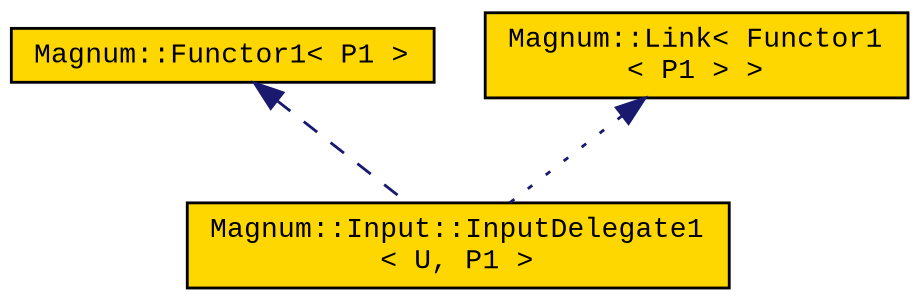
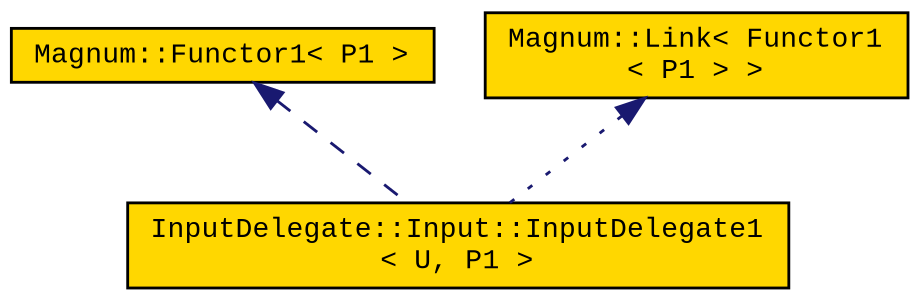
node "Magnum::Input::InputDelegate1 < U, P1 >": label "Magnum::Input::InputDelegate1 < U, P1 >" -> "InputDelegate::Input::InputDelegate1 < U, P1 >"
